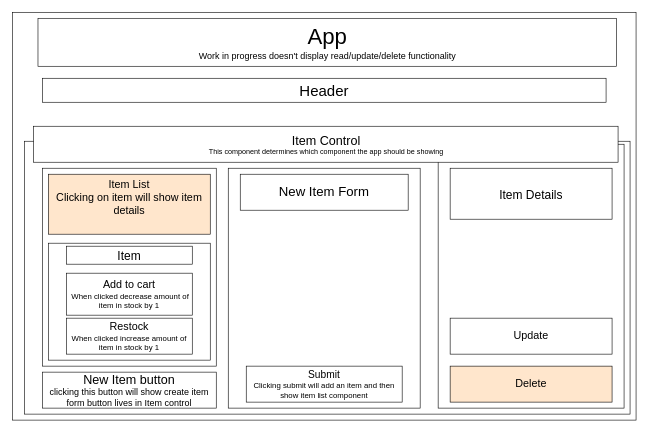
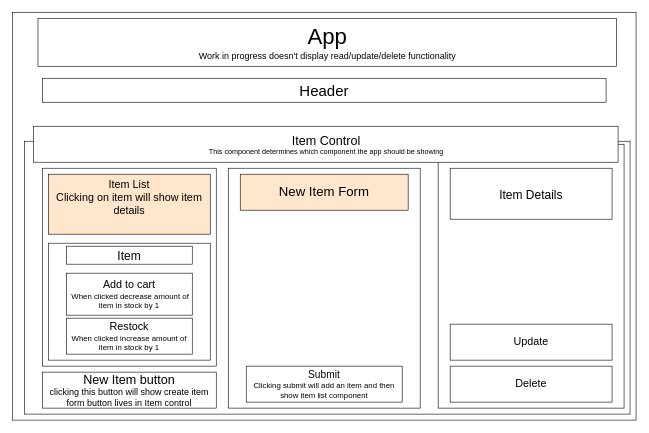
node "New Item Form": fillcolor #ffffff -> #ffe6cc
node "Update": moved (531, 336) -> (531, 342)
node "Delete": fillcolor #ffe6cc -> #ffffff
